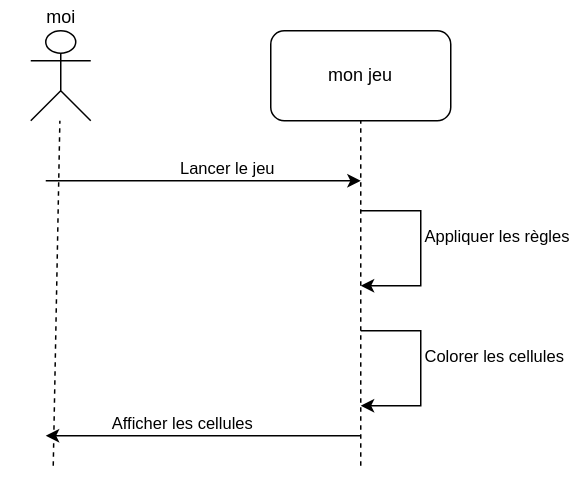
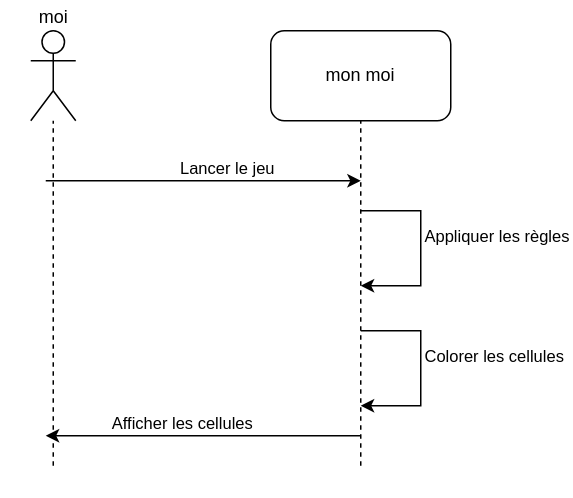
node "moi": size 60x90 -> 45x90
node "mon jeu": label "mon jeu" -> "mon moi"
